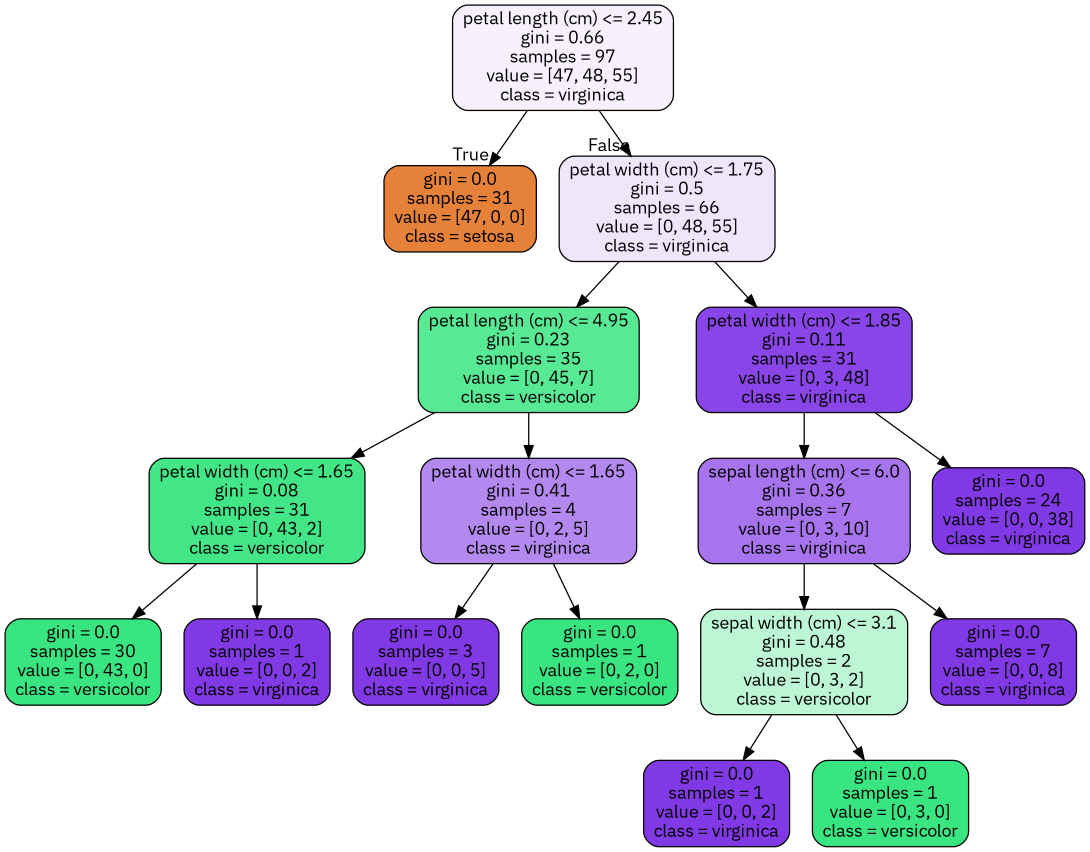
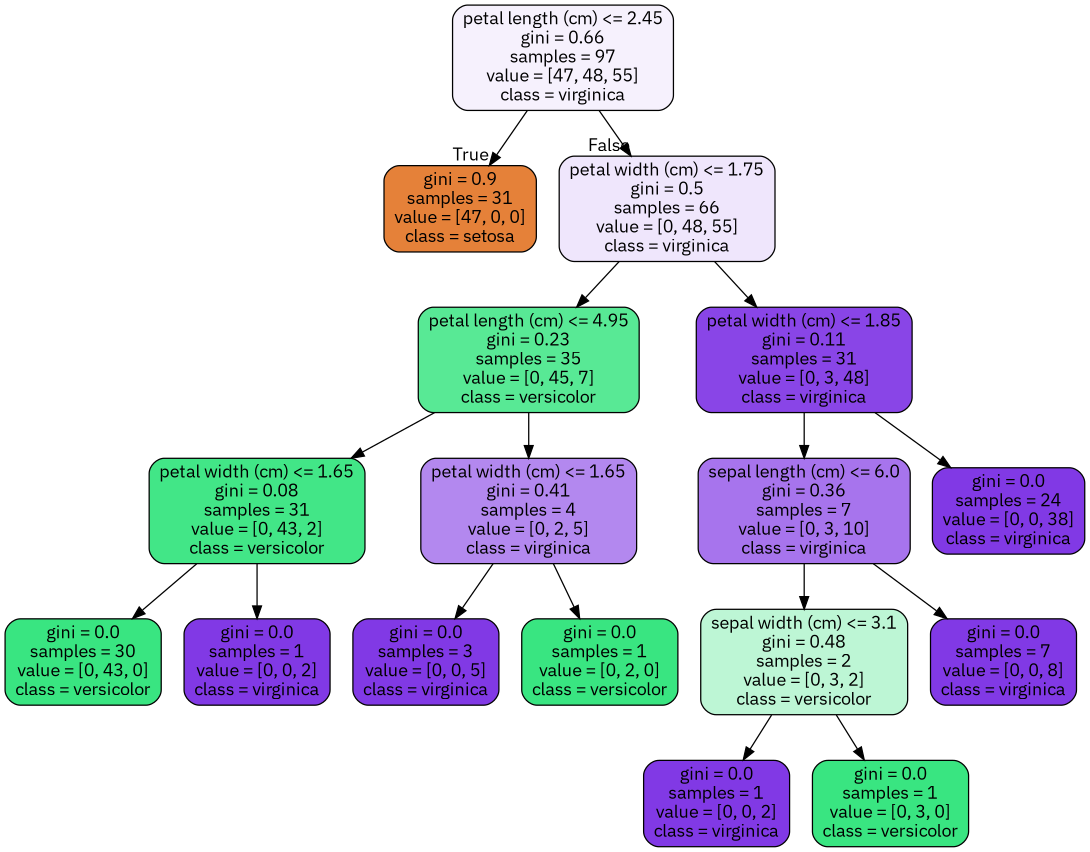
node "gini = 0.0 samples = 31 value = [47, 0, 0] class = setosa": label "gini = 0.0 samples = 31 value = [47, 0, 0] class = setosa" -> "gini = 0.9 samples = 31 value = [47, 0, 0] class = setosa"
